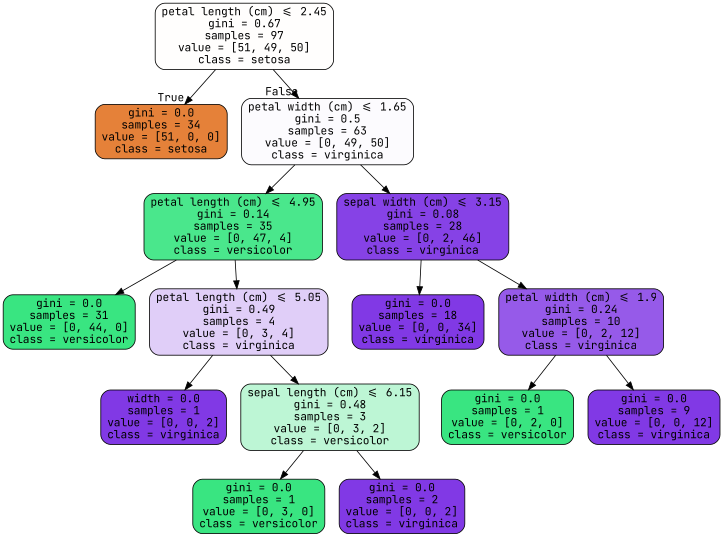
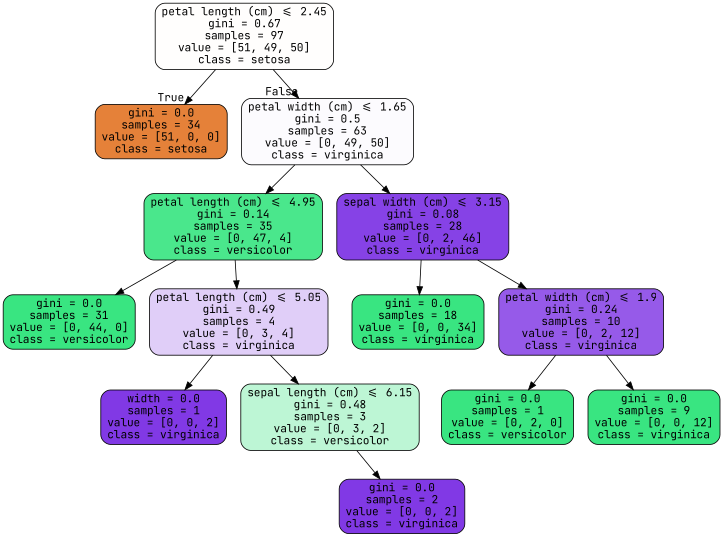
node "gini = 0.0 samples = 18 value = [0, 0, 34] class = virginica": fillcolor #8139e5 -> #39e581
node "gini = 0.0 samples = 9 value = [0, 0, 12] class = virginica": fillcolor #8139e5 -> #39e581
node "gini = 0.0 samples = 1 value = [0, 3, 0] class = versicolor": removed
